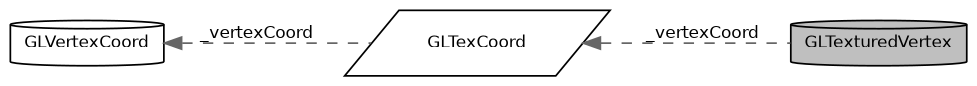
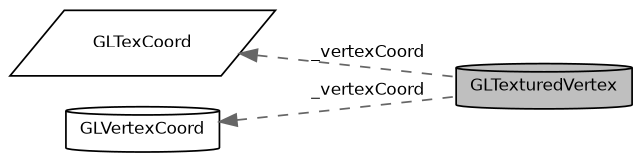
edge "GLTexCoord" -> "GLVertexCoord": now "GLTexturedVertex" -> "GLVertexCoord"
